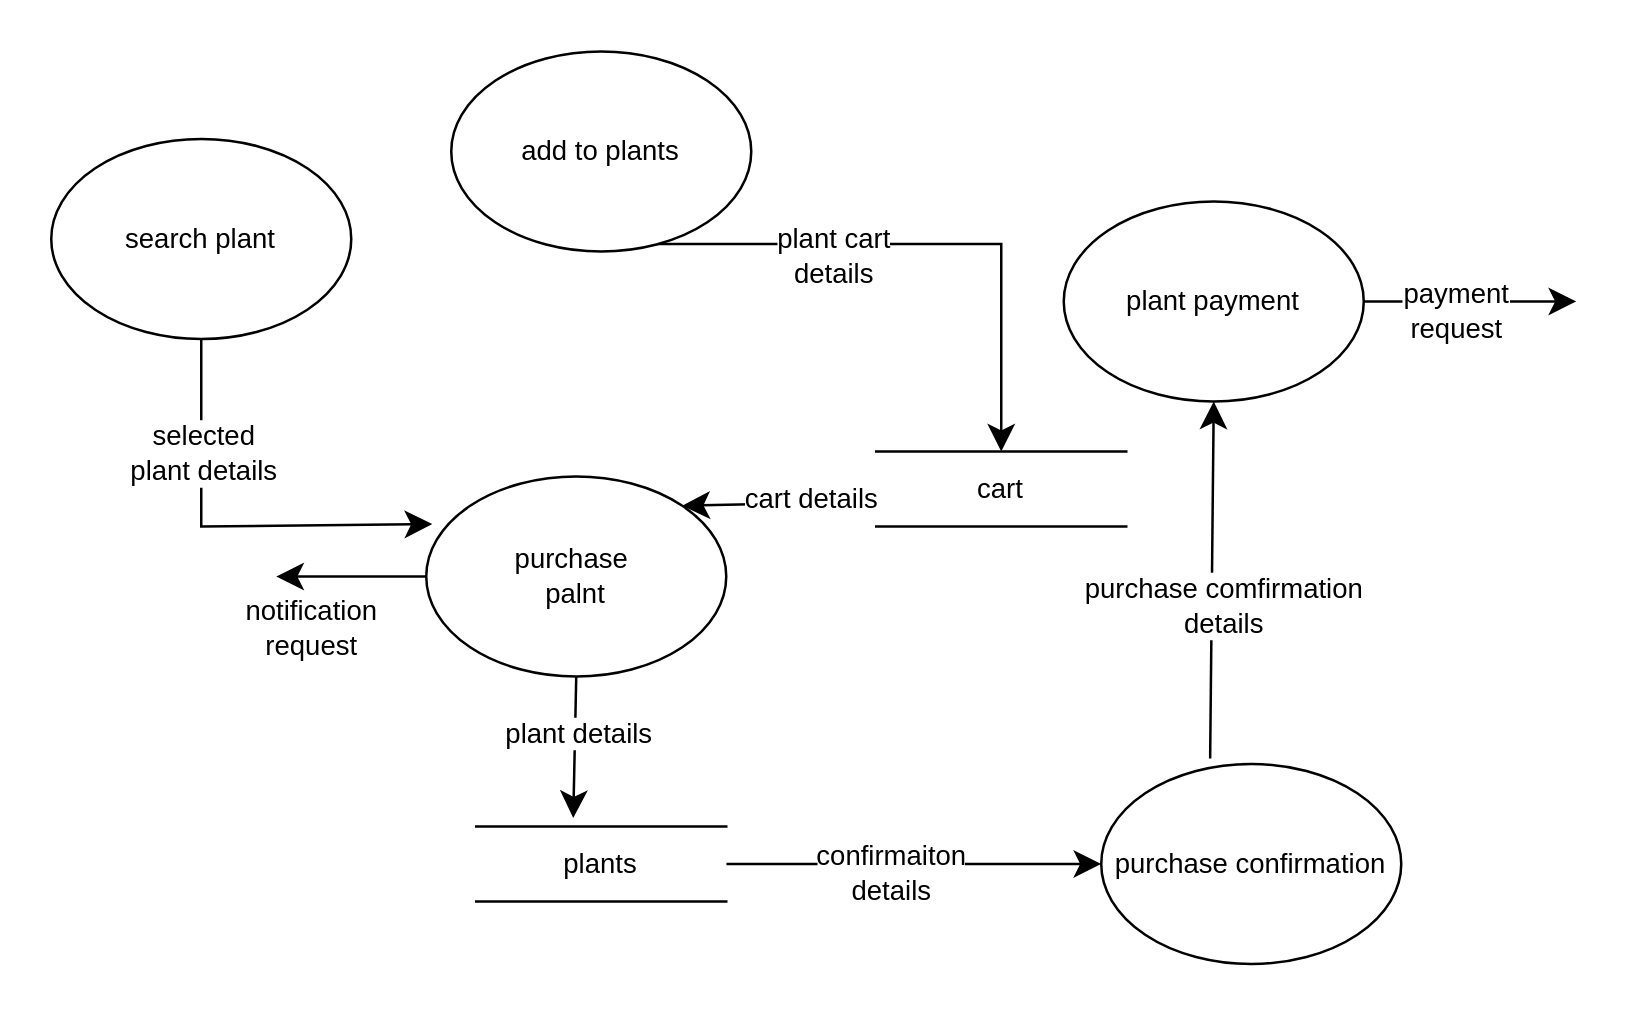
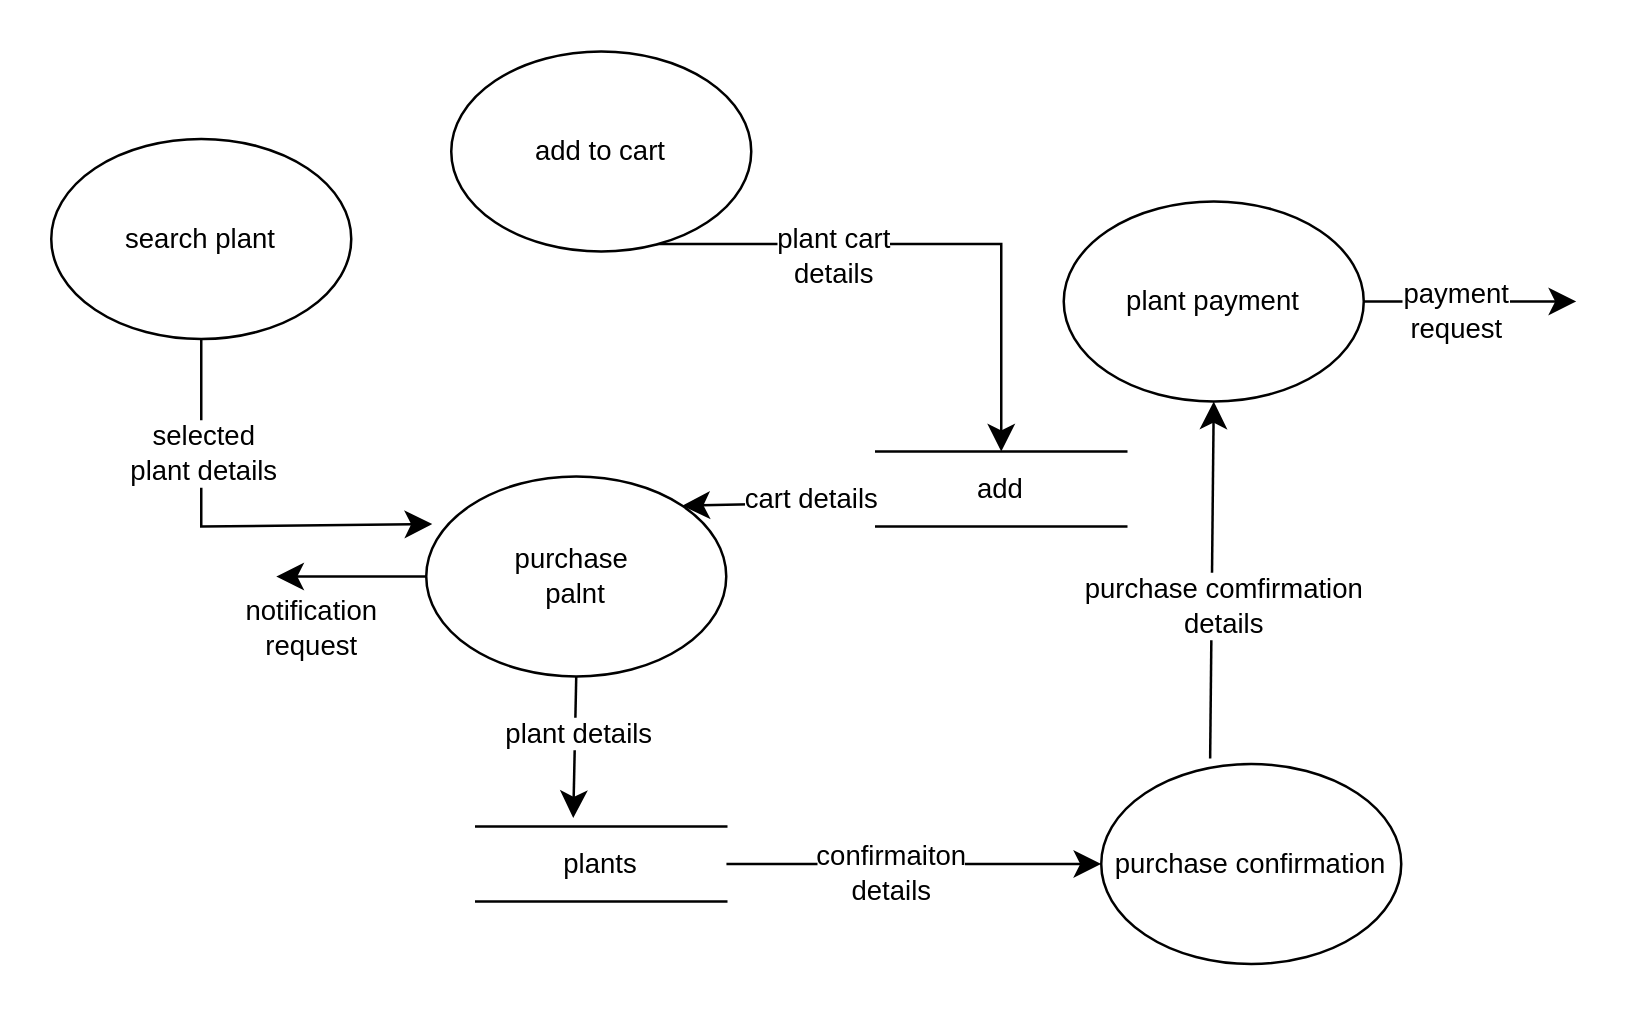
node "add to plants": label "add to plants" -> "add to cart"
node "cart": label "cart" -> "add"
